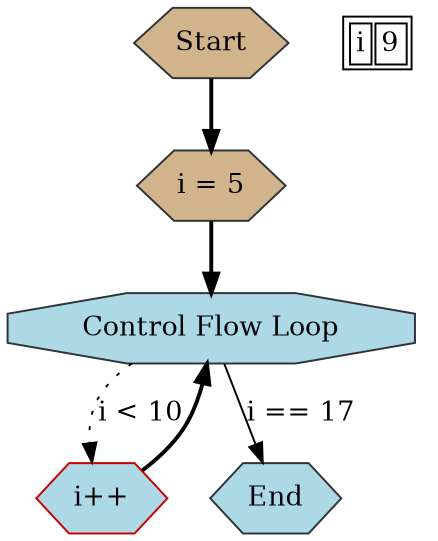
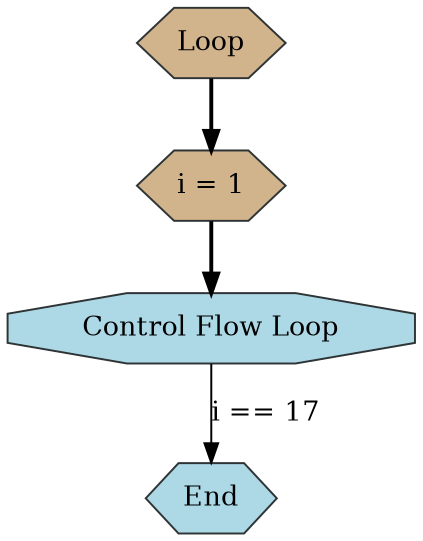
node "Start": label "Start" -> "Loop"
node "i": removed
node "i = 5": label "i = 5" -> "i = 1"
node "i++": removed
